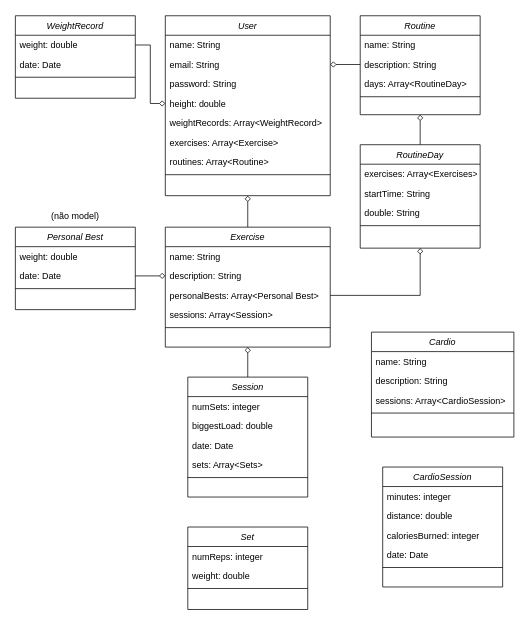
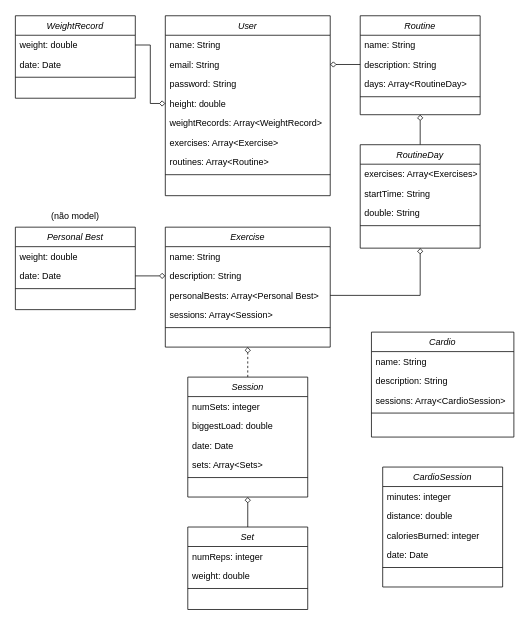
edge "Exercise" -> "User": removed
edge "Session" -> "Exercise": style solid -> dashed
edge "Set" -> "Session": added
